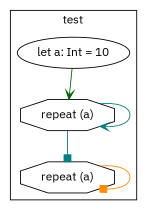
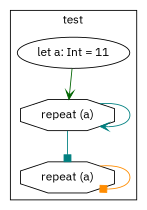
node "let a: Int = 10": label "let a: Int = 10" -> "let a: Int = 11"
